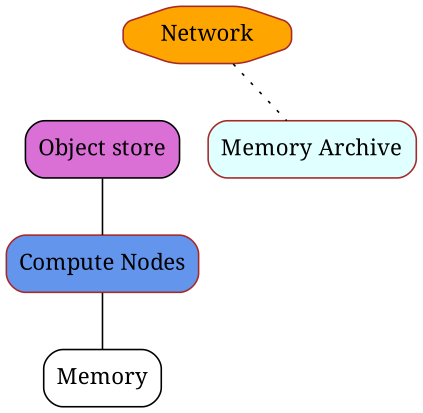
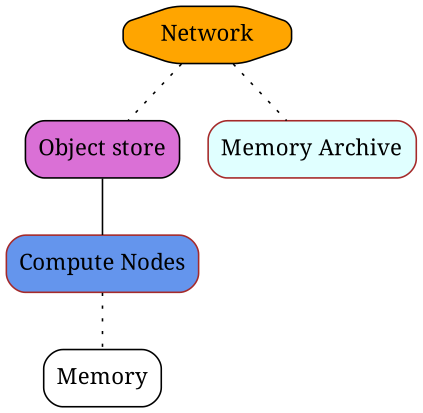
node "Network": color brown -> black
edge "Network" -- "Object store": added
edge "Compute Nodes" -- "Memory": style solid -> dotted
